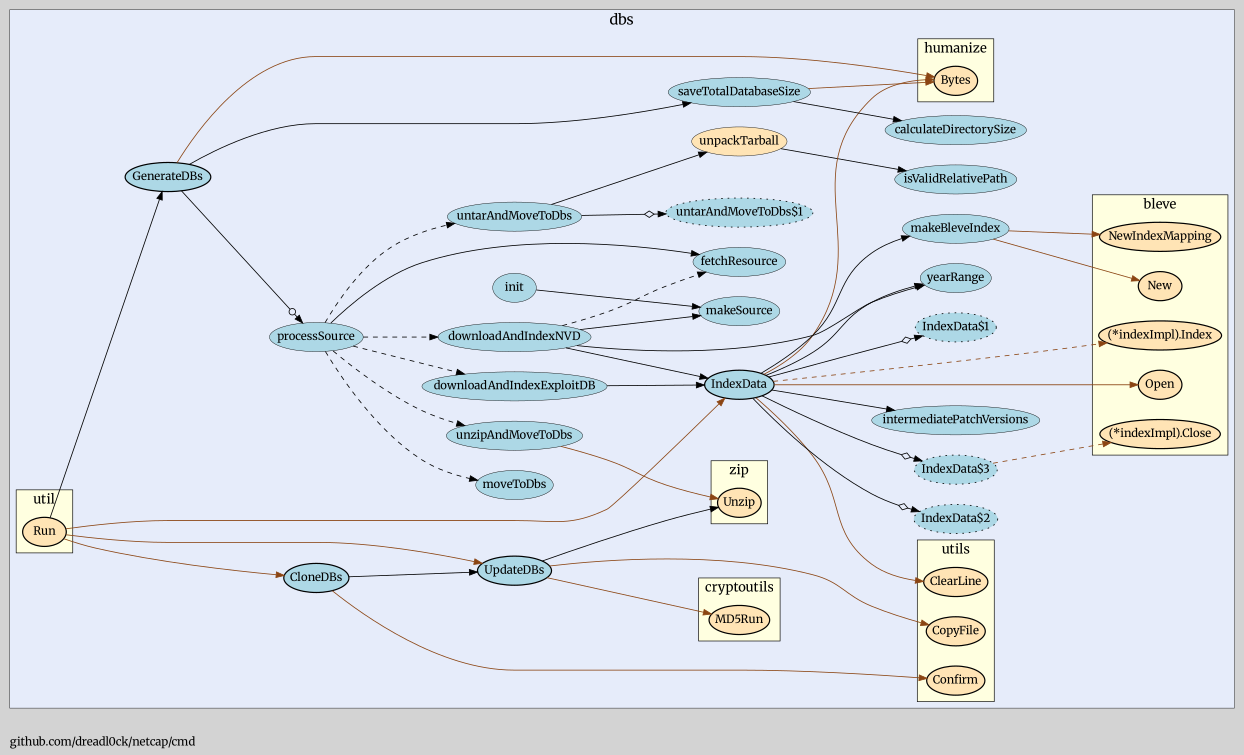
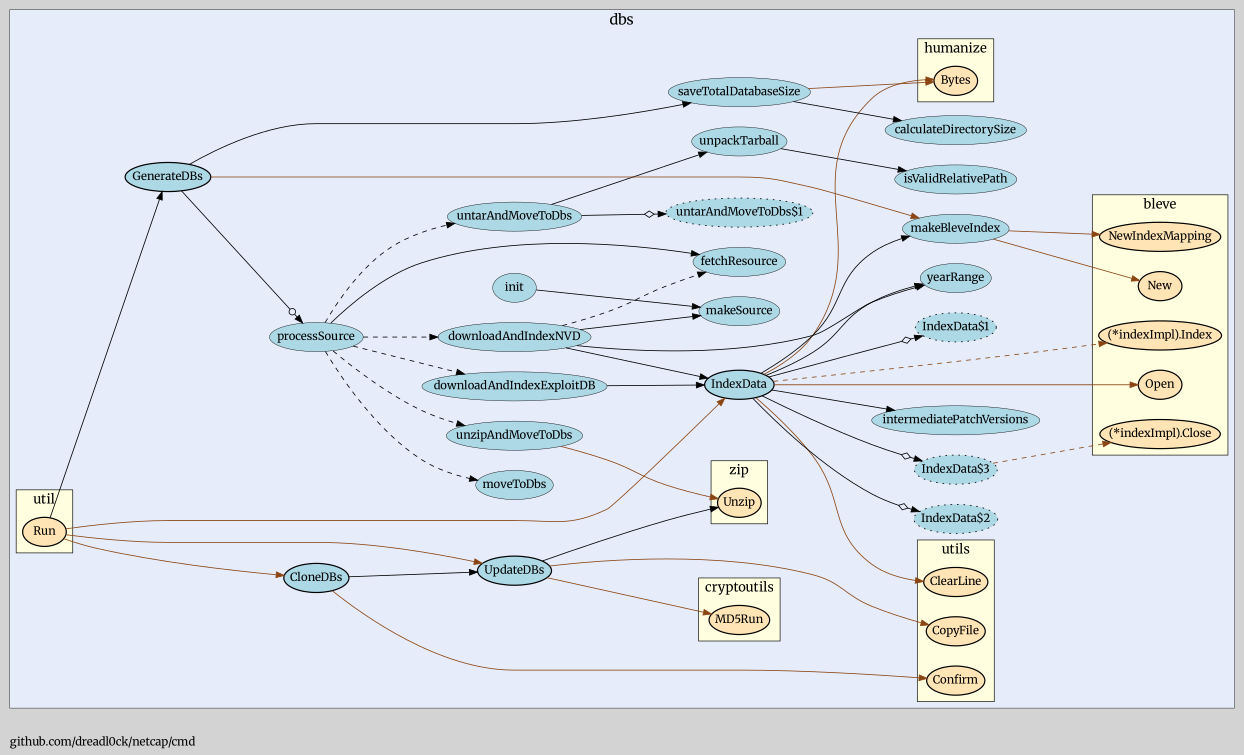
edge "GenerateDBs" -> "Bytes": now "GenerateDBs" -> "makeBleveIndex"
node "unpackTarball": fillcolor moccasin -> lightblue
